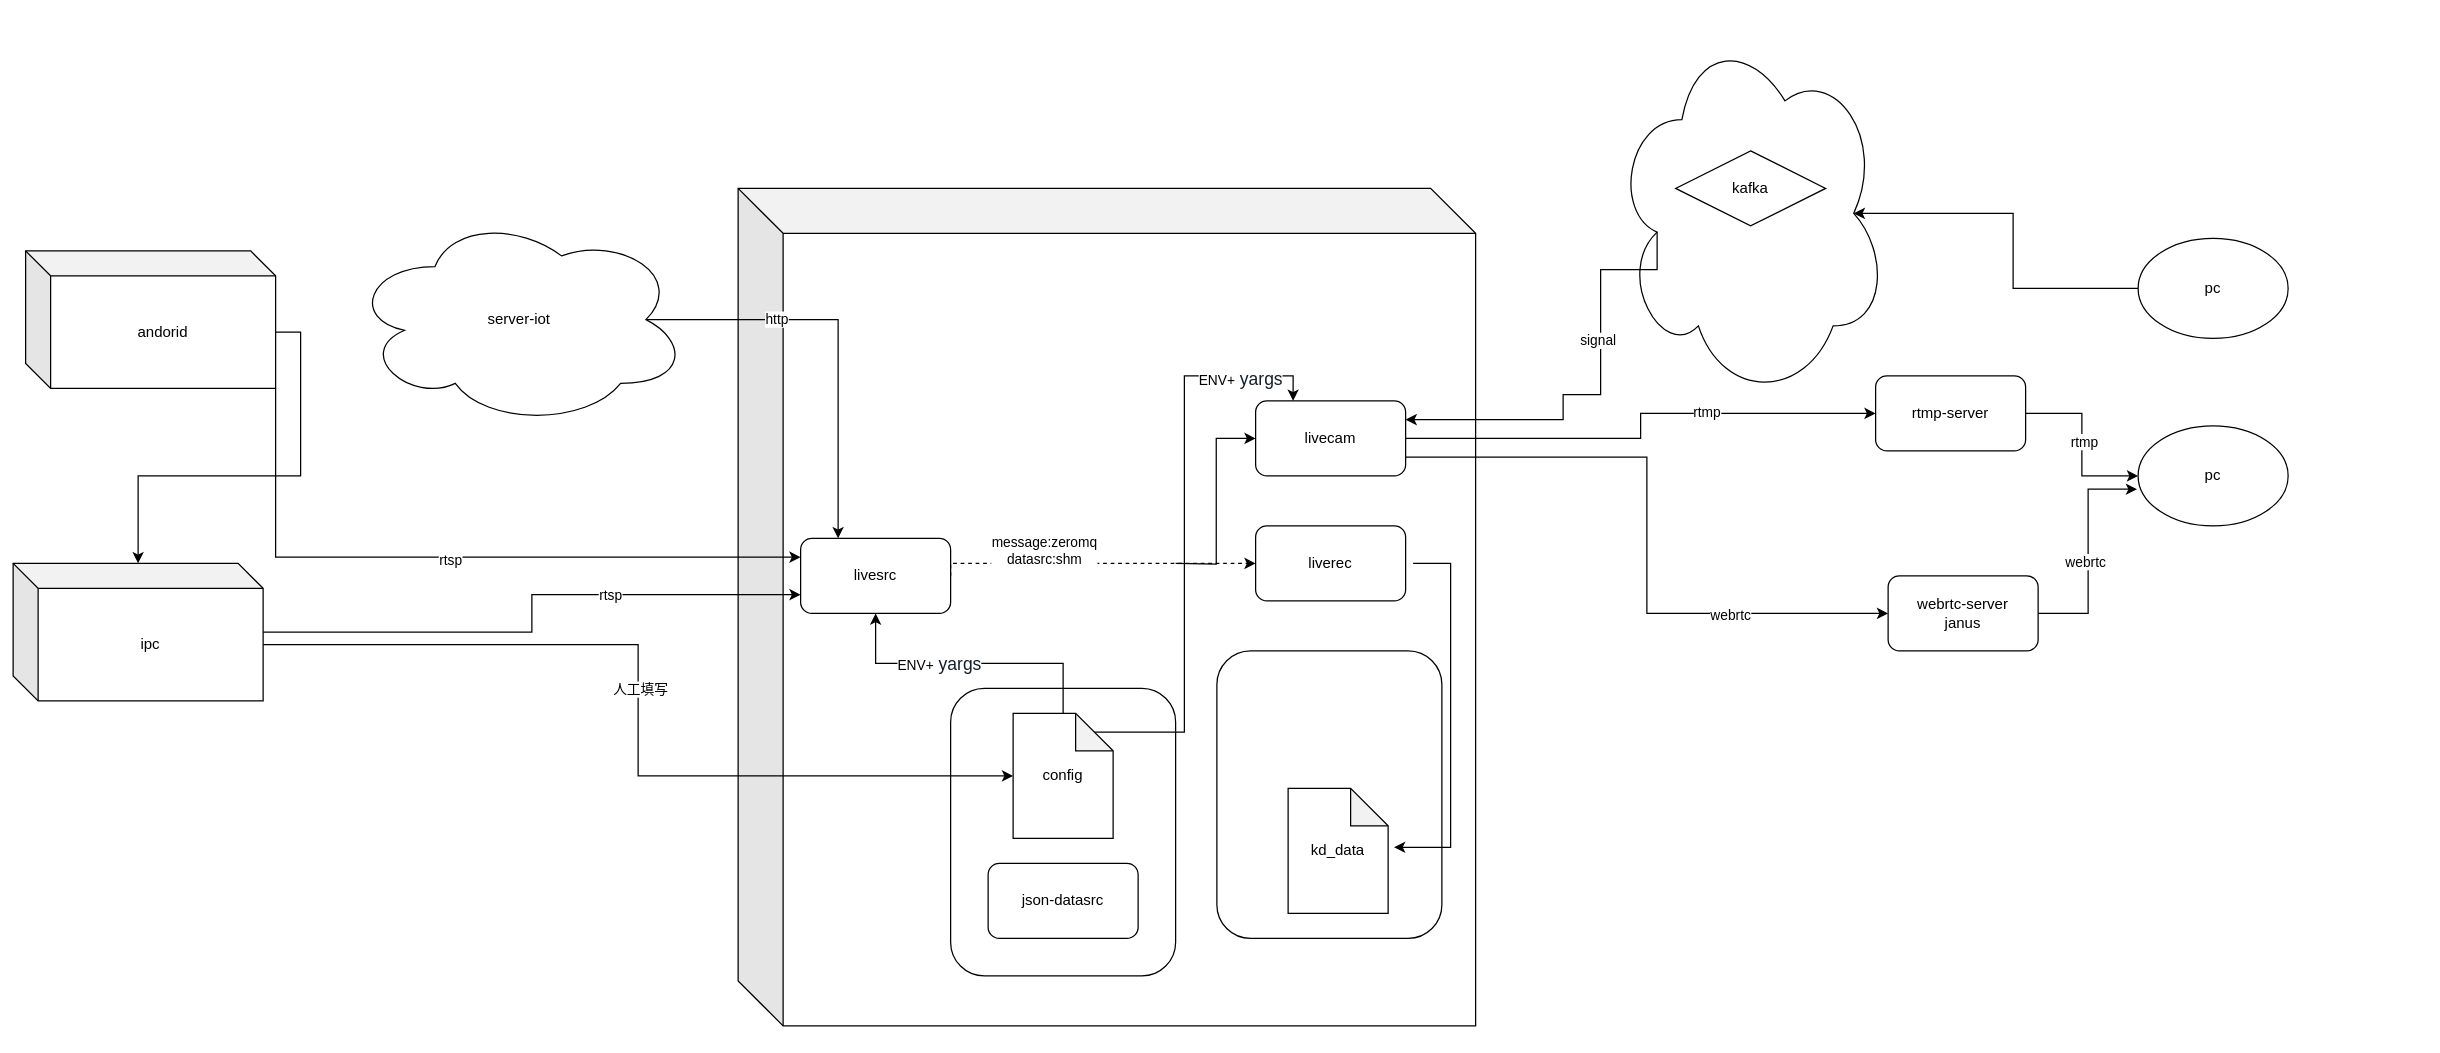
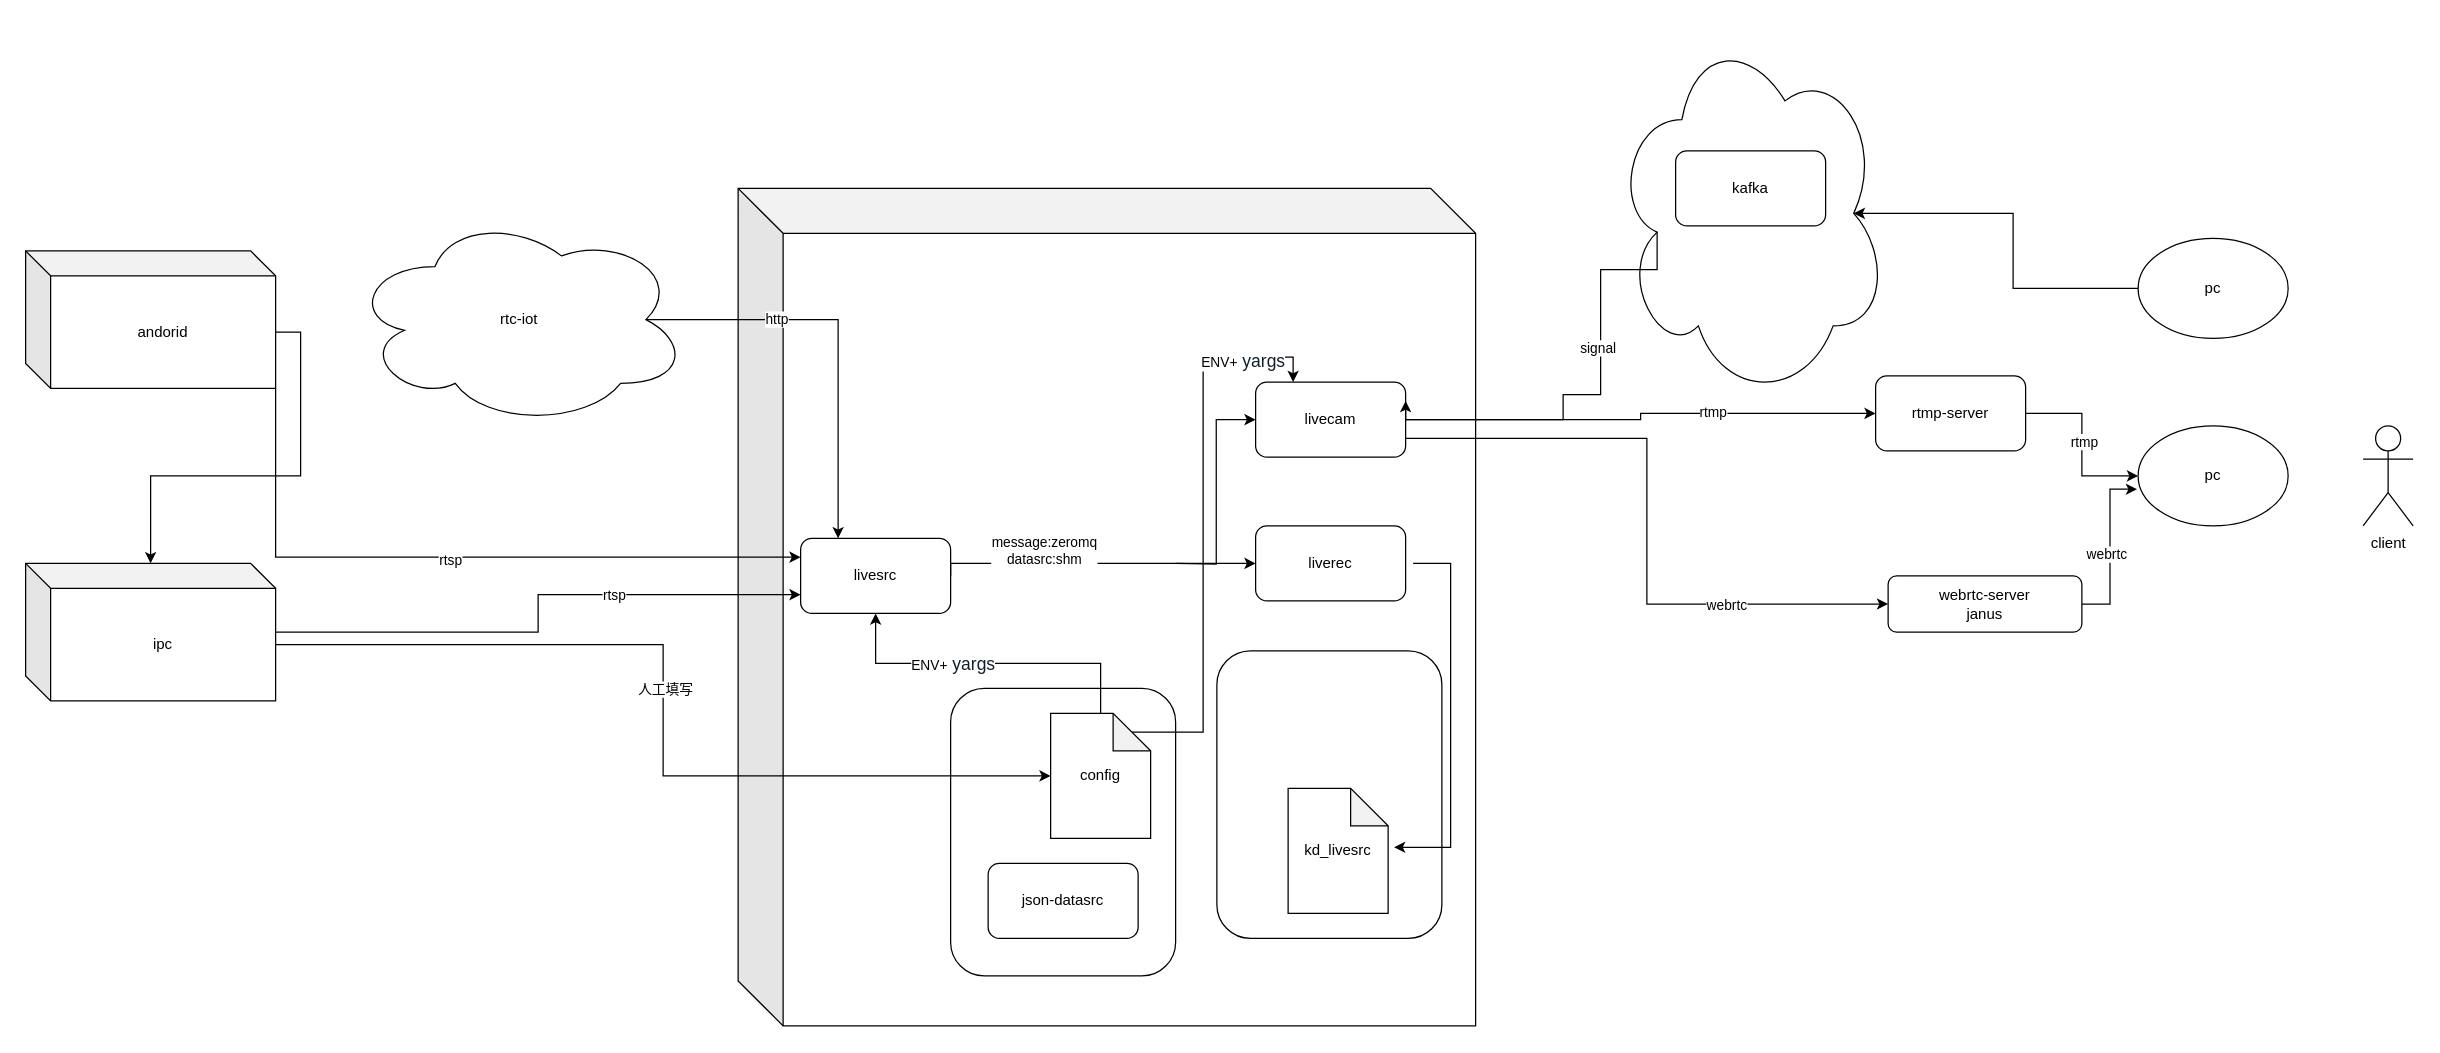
node "kafka": shape diamond -> rounded rectangle
node "server-iot": label "server-iot" -> "rtc-iot"
node "livecam": moved (1331, 438) -> (1331, 419)
node "client": added
edge "livesrc" -> "liverec": style dashed -> solid
node "webrtc-server janus": size 150x75 -> 194x56
node "ipc": moved (138, 632) -> (151, 632)
node "config": moved (1063, 776) -> (1101, 776)
node "kd_data": label "kd_data" -> "kd_livesrc"
